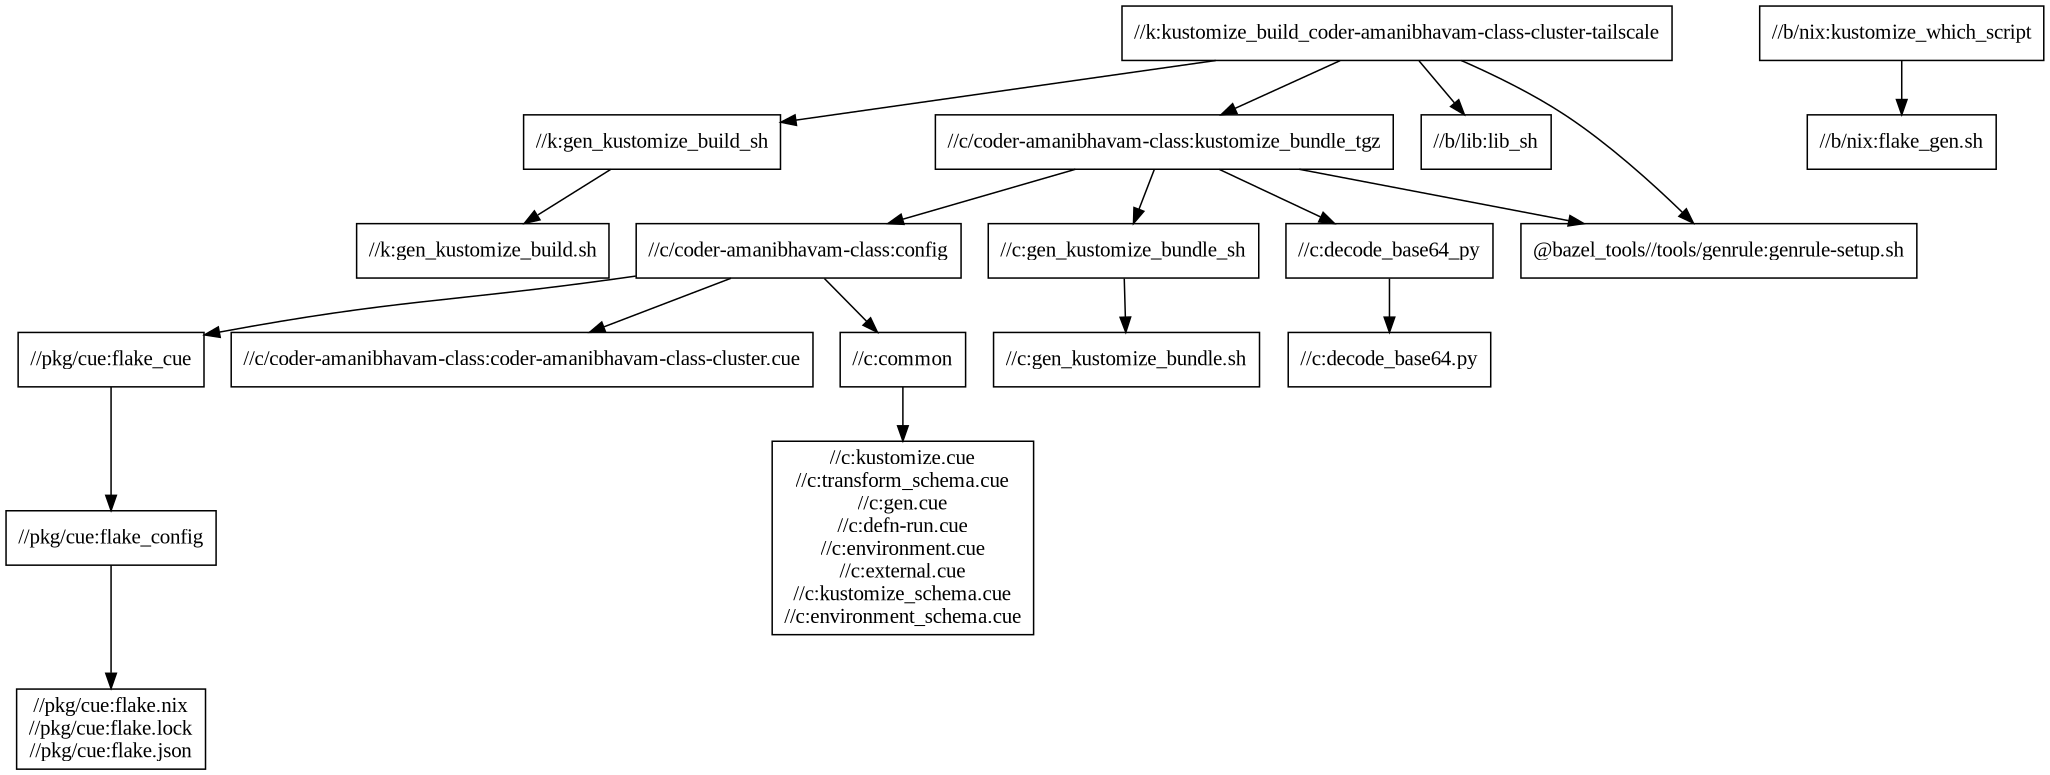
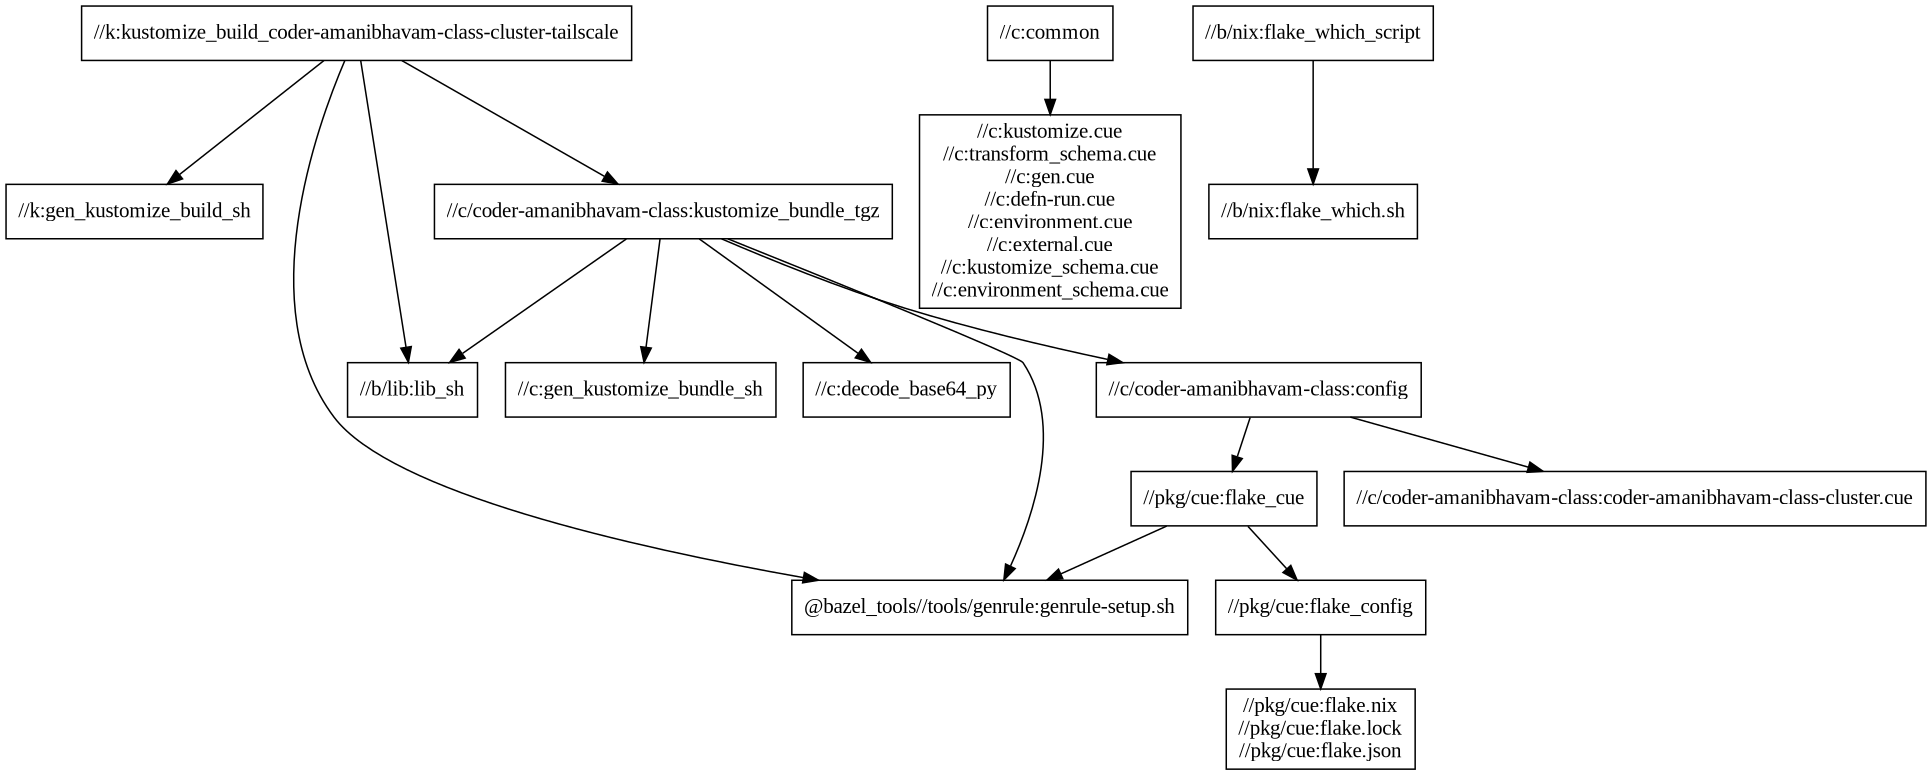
node "//b/nix:kustomize_which_script": label "//b/nix:kustomize_which_script" -> "//b/nix:flake_which_script"
node "//b/nix:flake_gen.sh": label "//b/nix:flake_gen.sh" -> "//b/nix:flake_which.sh"
node "//k:gen_kustomize_build.sh": removed
edge "//c/coder-amanibhavam-class:kustomize_bundle_tgz" -> "//b/lib:lib_sh": added
edge "//c/coder-amanibhavam-class:config" -> "//c:common": removed
node "//c:gen_kustomize_bundle.sh": removed
node "//c:decode_base64.py": removed
edge "//pkg/cue:flake_cue" -> "@bazel_tools//tools/genrule:genrule-setup.sh": added
